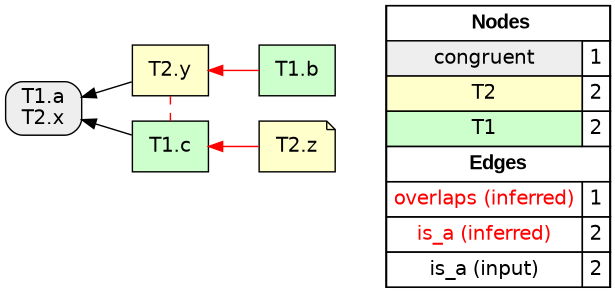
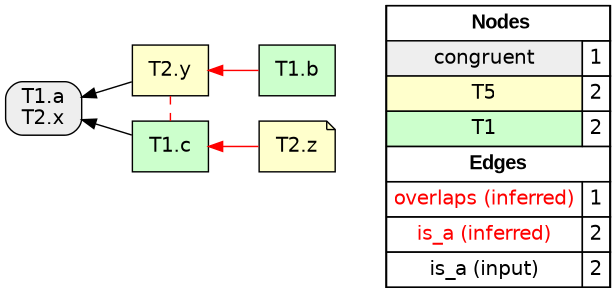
node "Nodes": text "T2" -> "T5"
